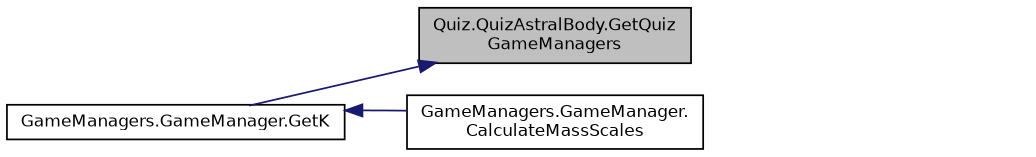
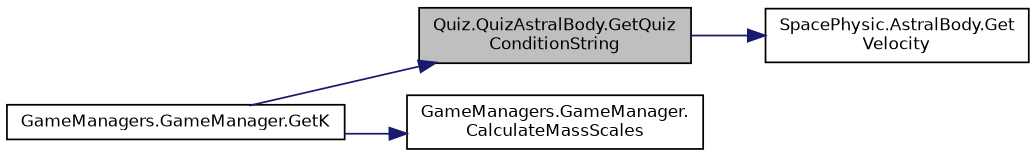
node "Quiz.QuizAstralBody.GetQuiz GameManagers": label "Quiz.QuizAstralBody.GetQuiz GameManagers" -> "Quiz.QuizAstralBody.GetQuiz ConditionString"
node "SpacePhysic.AstralBody.Get Velocity": added
edge "GameManagers.GameManager. CalculateMassScales" -> "GameManagers.GameManager.GetK": reversed
